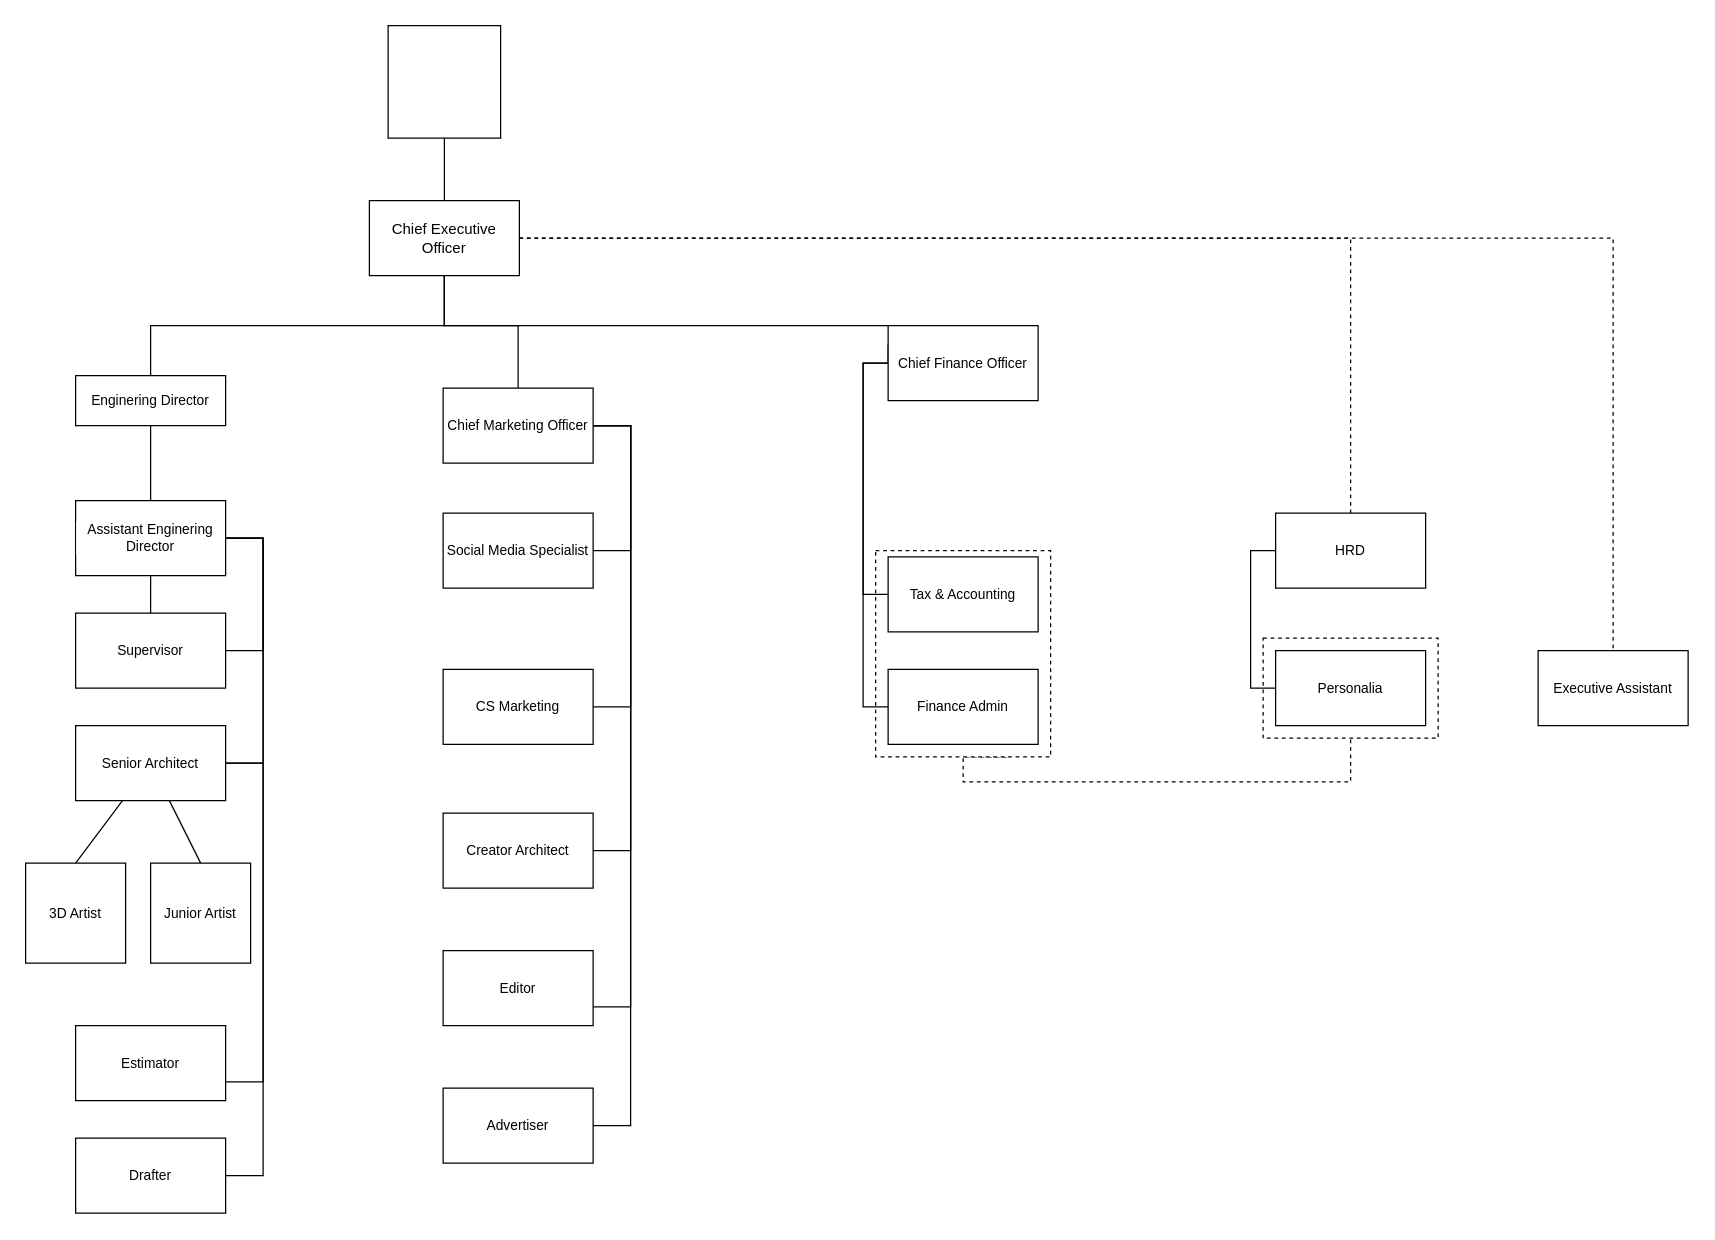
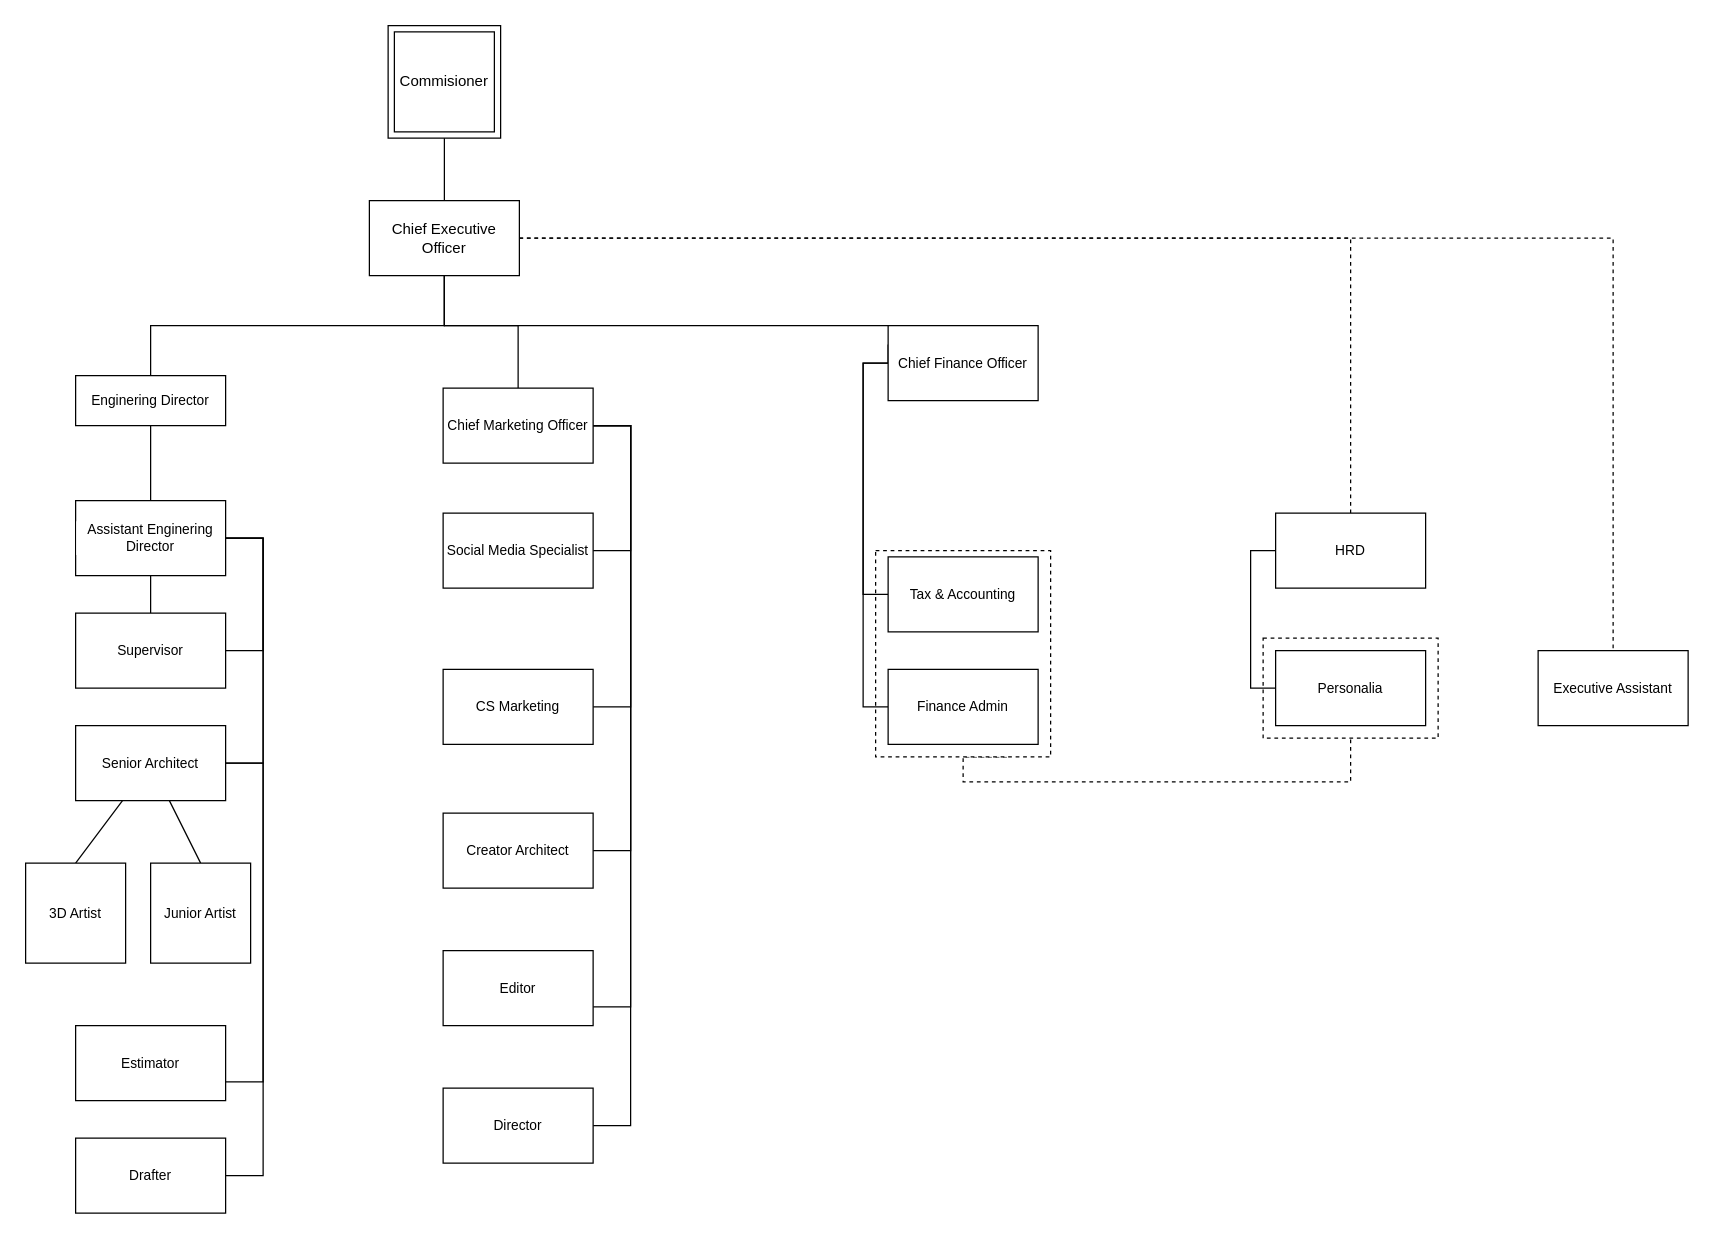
node "Commisioner": added
node "Advertiser": label "Advertiser" -> "Director"
